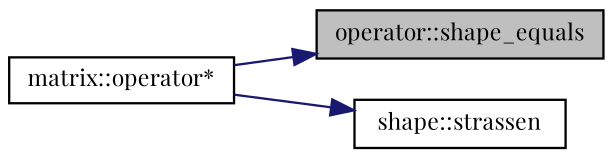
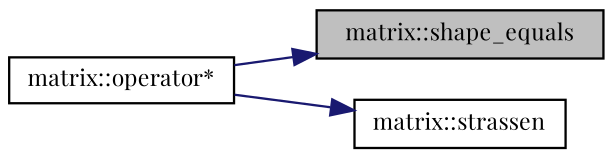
node "operator::shape_equals": label "operator::shape_equals" -> "matrix::shape_equals"
node "shape::strassen": label "shape::strassen" -> "matrix::strassen"
